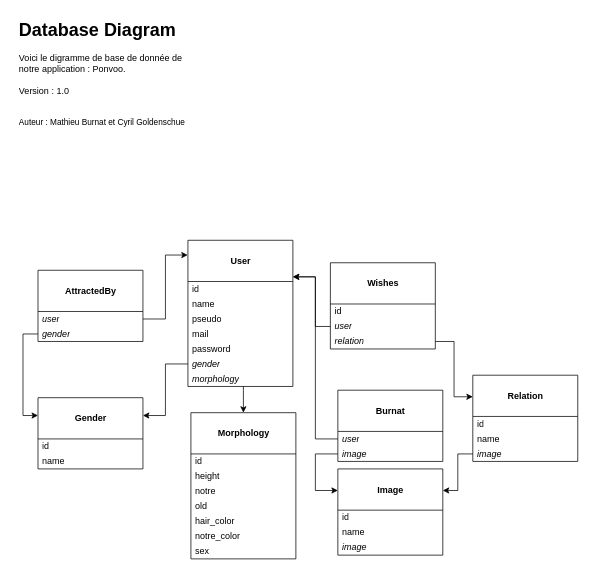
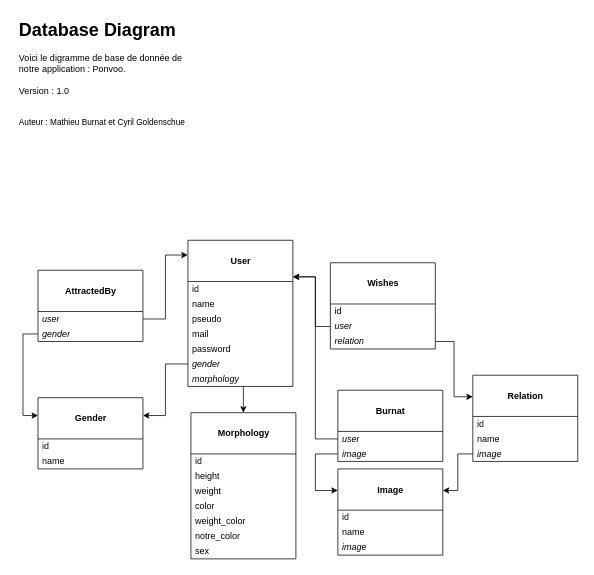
node "notre": label "notre" -> "weight"
node "old": label "old" -> "color"
node "hair_color": label "hair_color" -> "weight_color"
